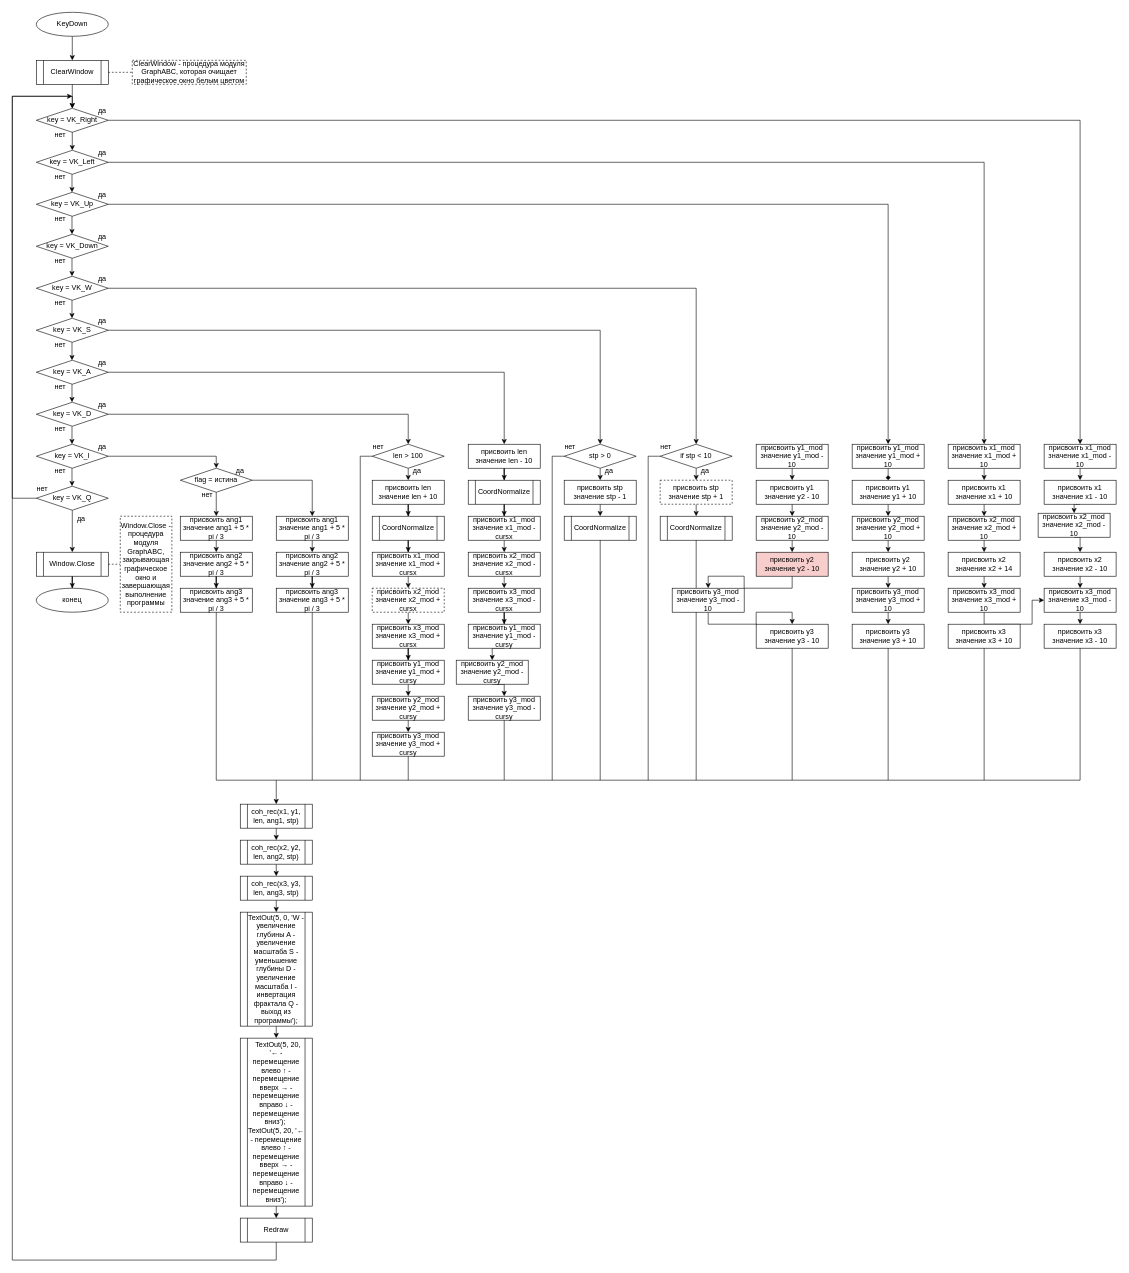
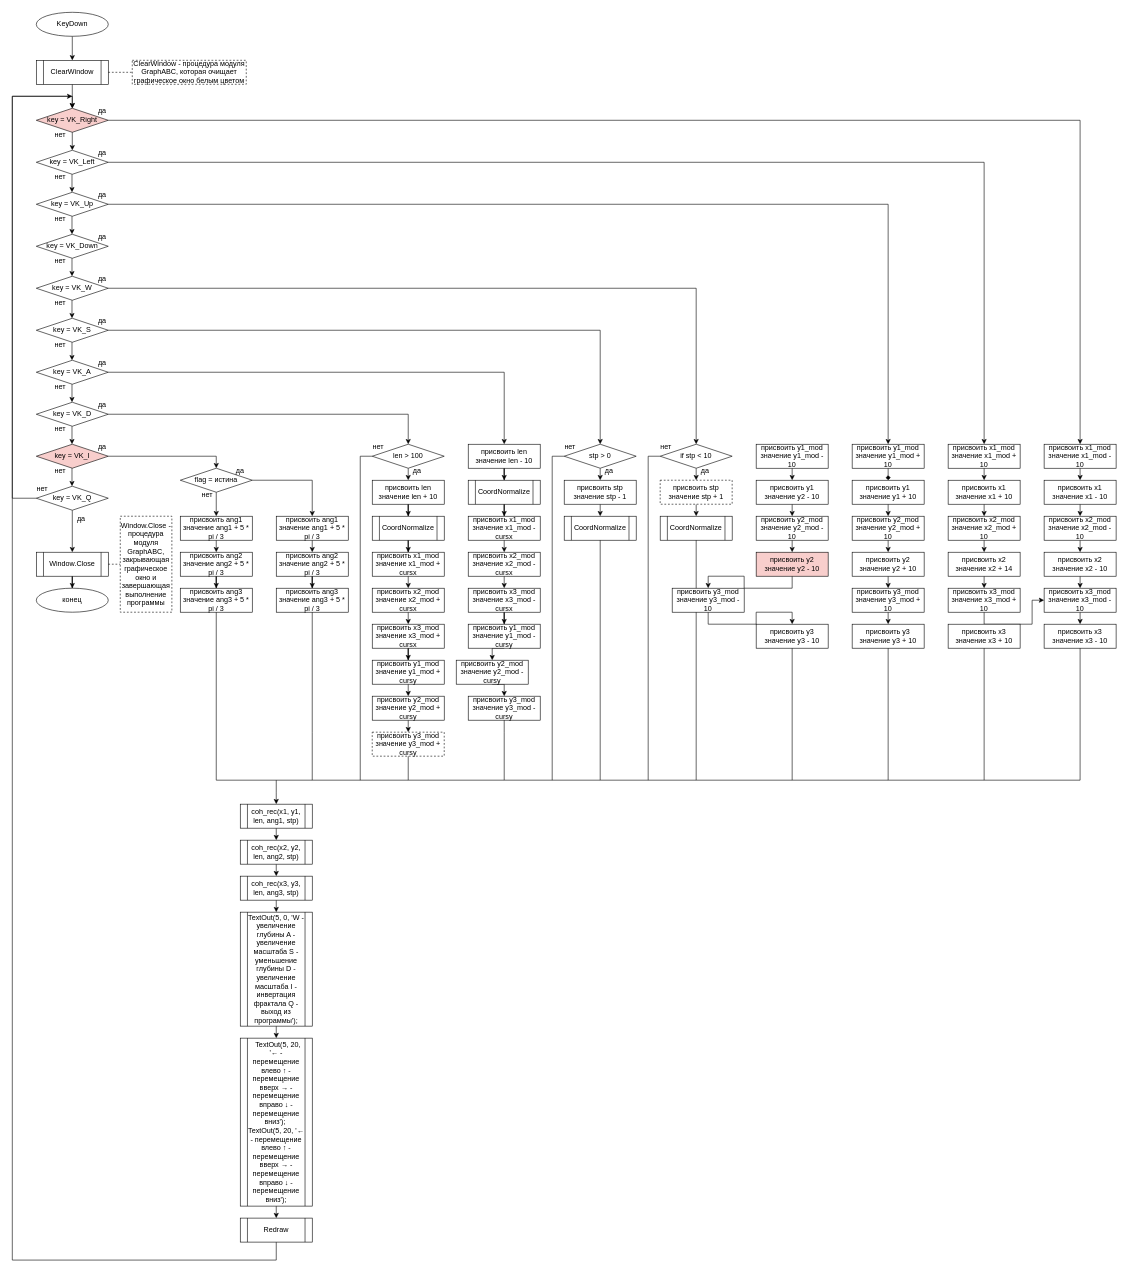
node "key = VK_Right": fillcolor #ffffff -> #f8cecc
node "key = VK_I": fillcolor #ffffff -> #f8cecc
node "присвоить x2_mod значение x2_mod - 10": moved (1074, 525) -> (1080, 528)
node "присвоить x2_mod значение x2_mod + cursx": style dashed -> solid
node "присвоить y3_mod значение y3_mod + cursy": style solid -> dashed
